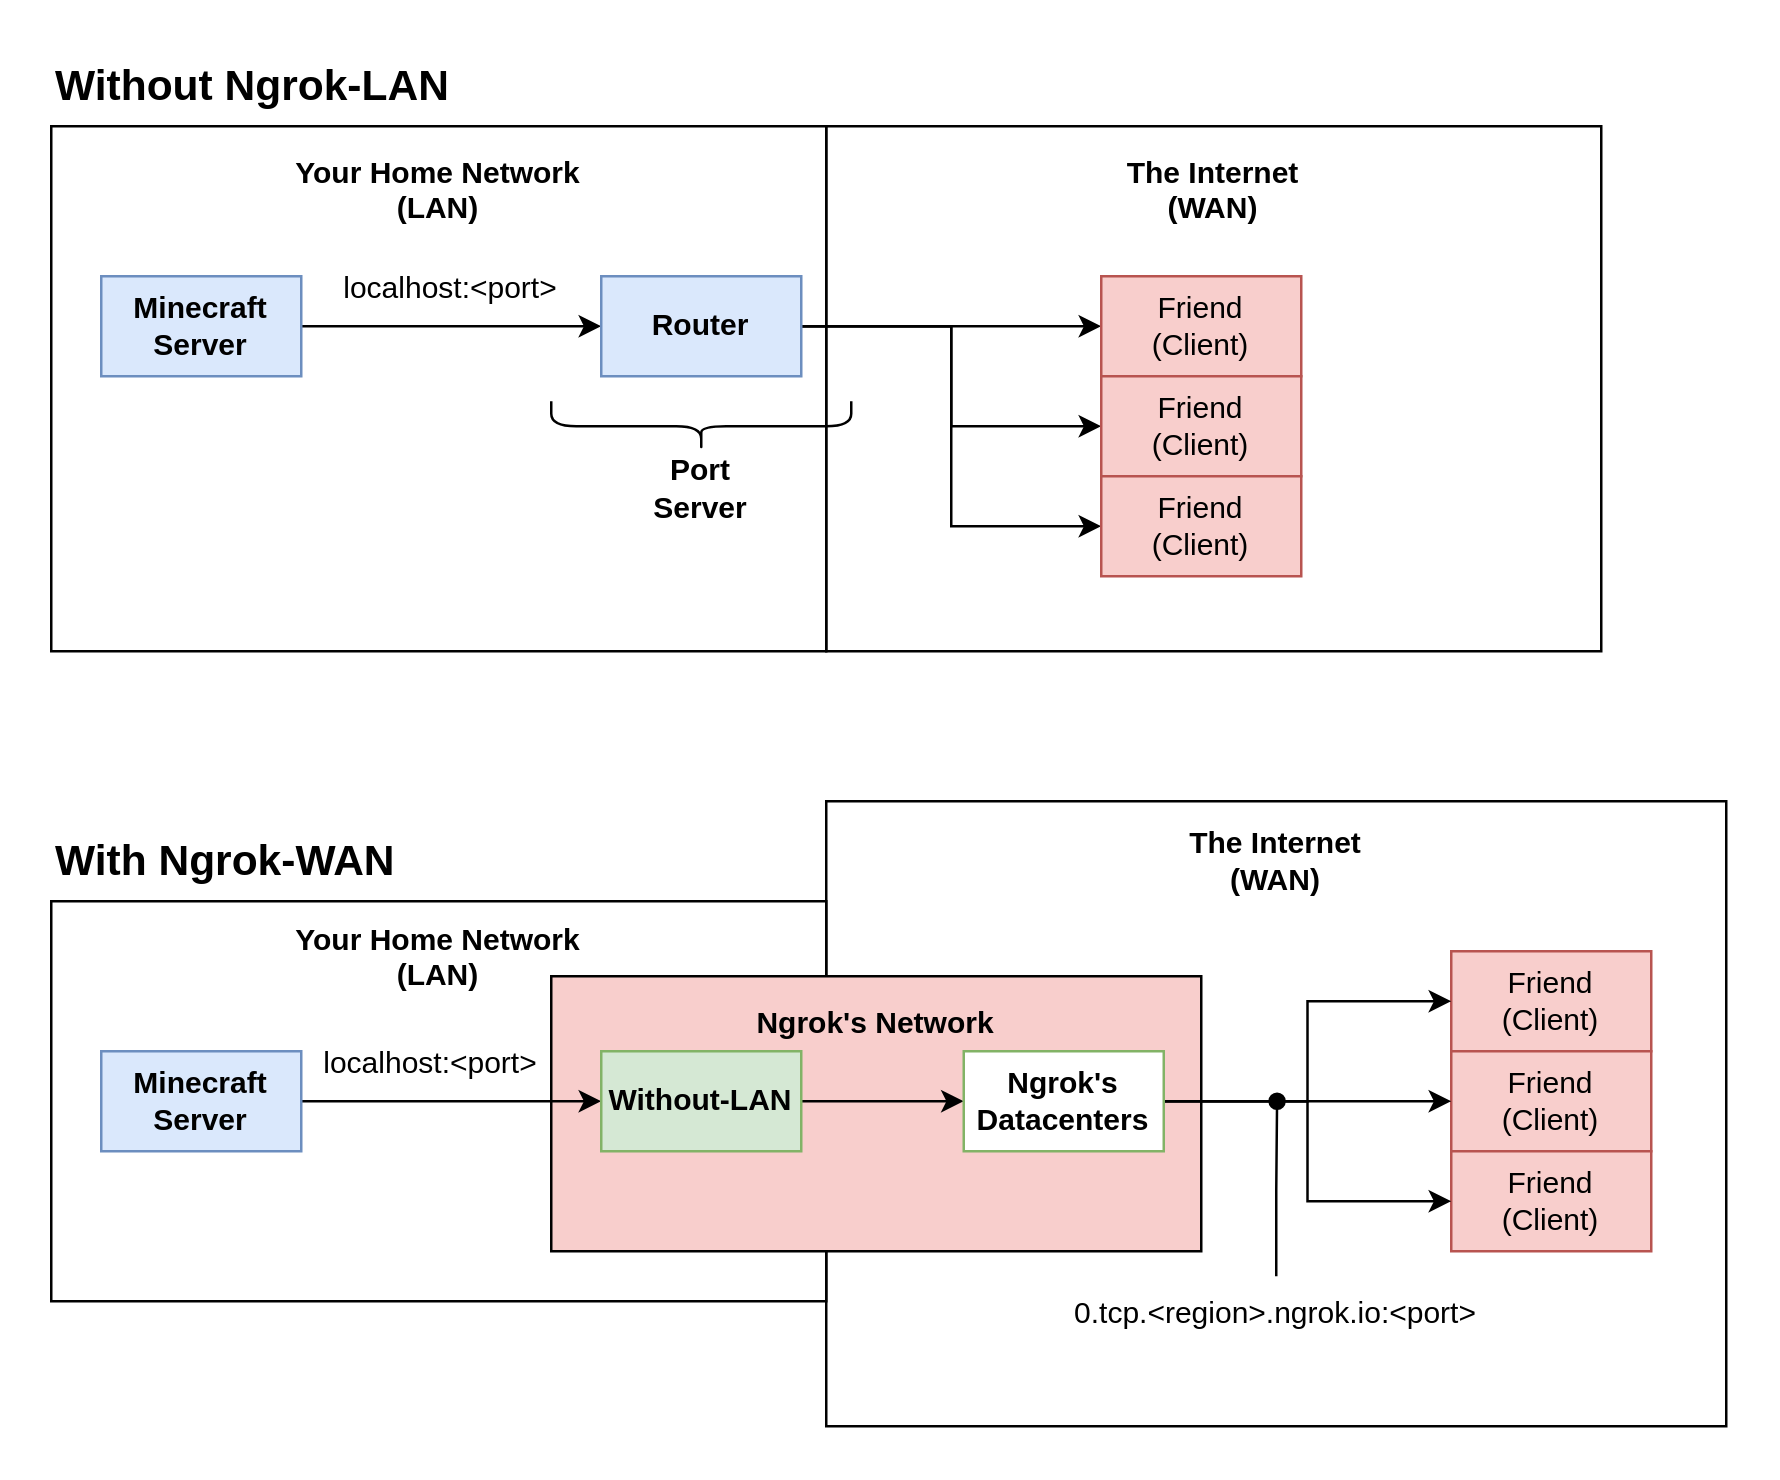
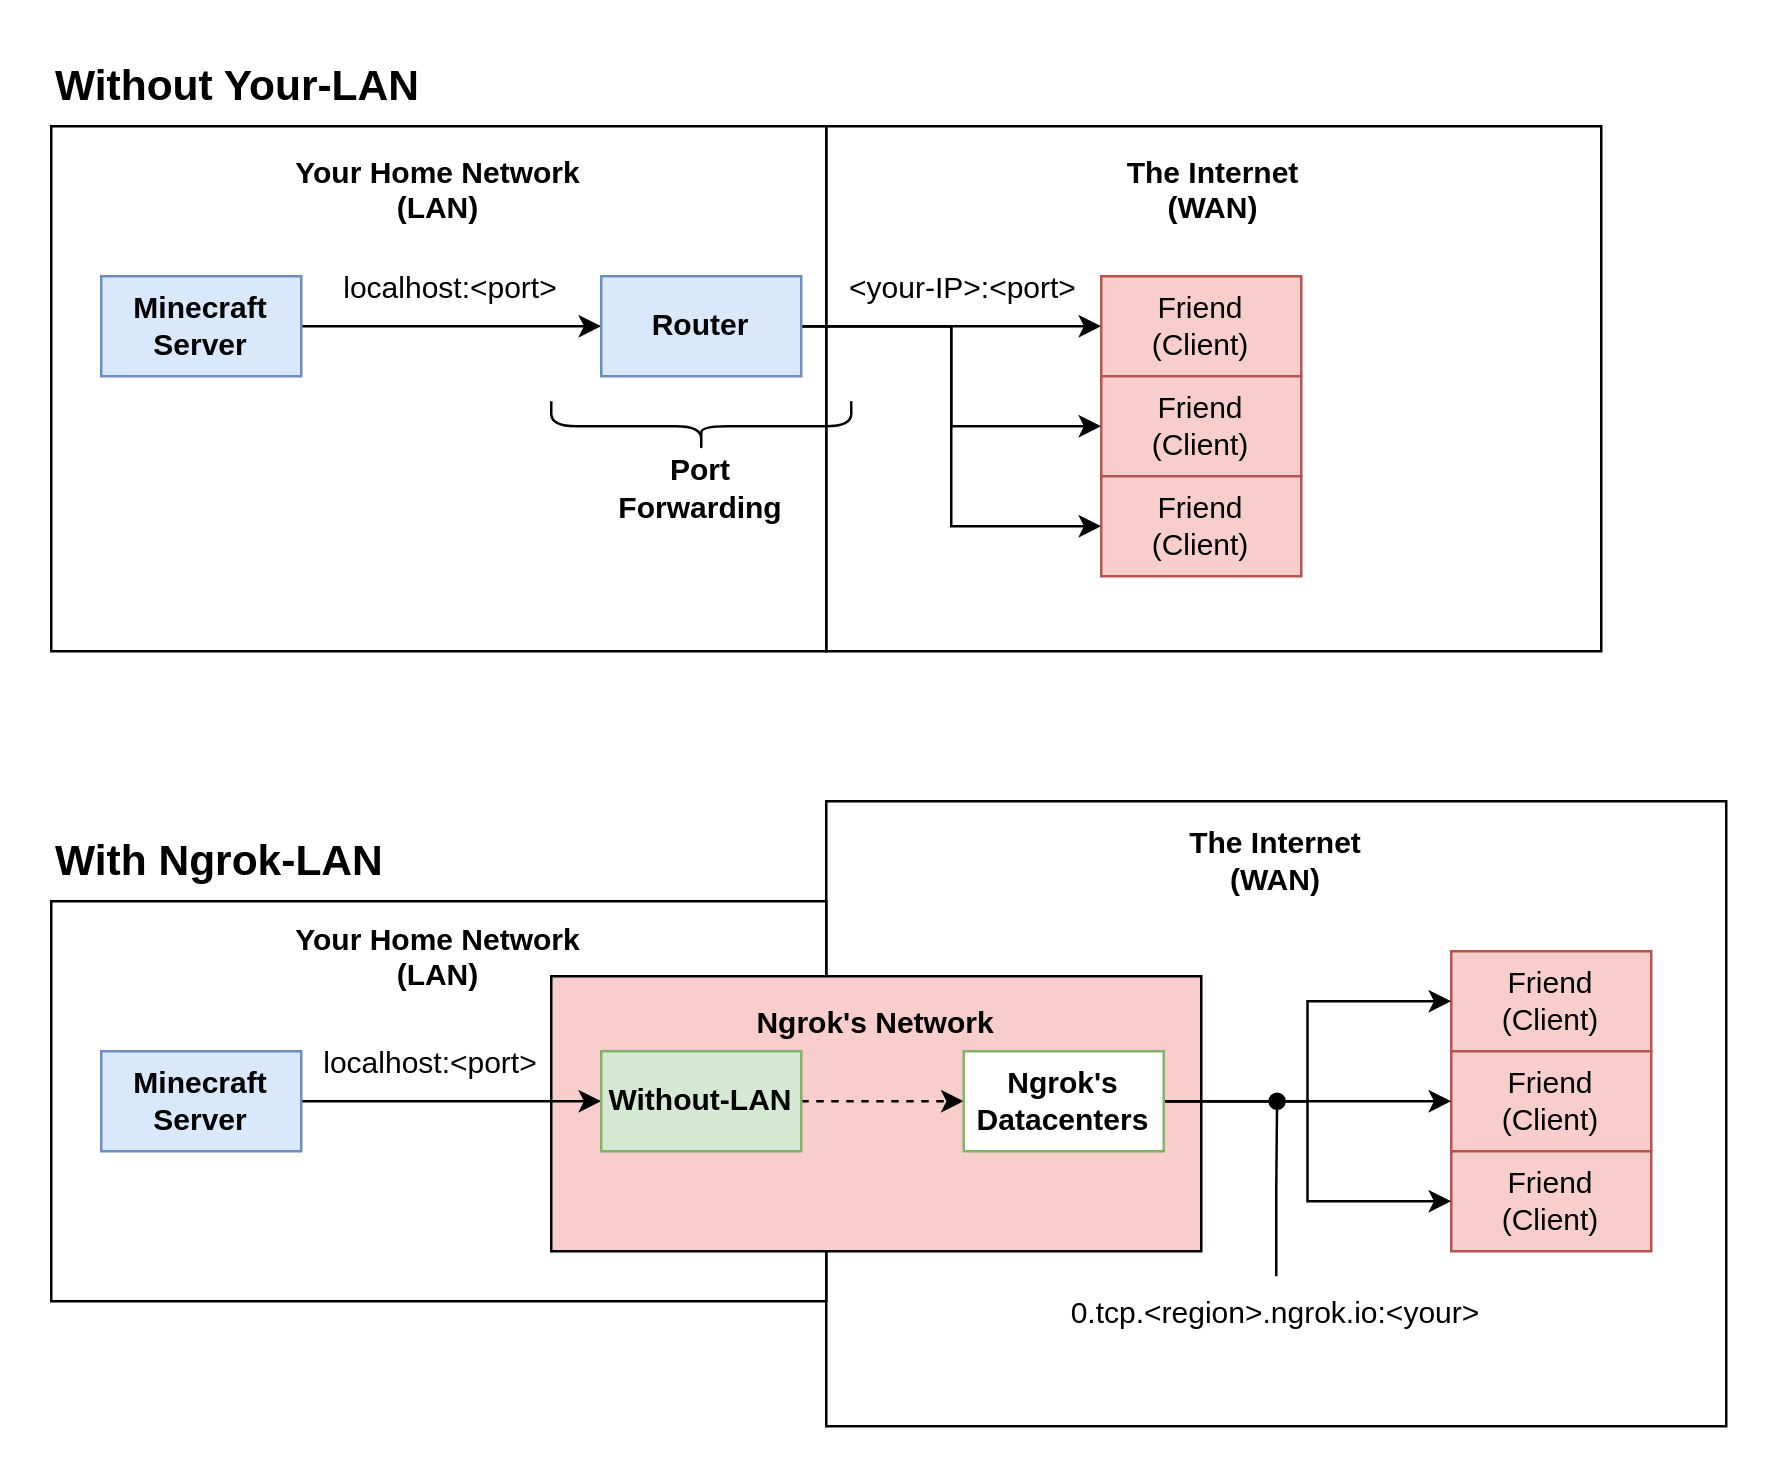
node "Without Ngrok-LAN": label "Without Ngrok-LAN" -> "Without Your-LAN"
node "<your-IP>:<port>": added
node "Port Server": label "Port Server" -> "Port Forwarding"
node "With Ngrok-WAN": label "With Ngrok-WAN" -> "With Ngrok-LAN"
edge "Without-LAN" -> "Ngrok's Datacenters": style solid -> dashed
node "0.tcp.<region>.ngrok.io:<port>": label "0.tcp.<region>.ngrok.io:<port>" -> "0.tcp.<region>.ngrok.io:<your>"
